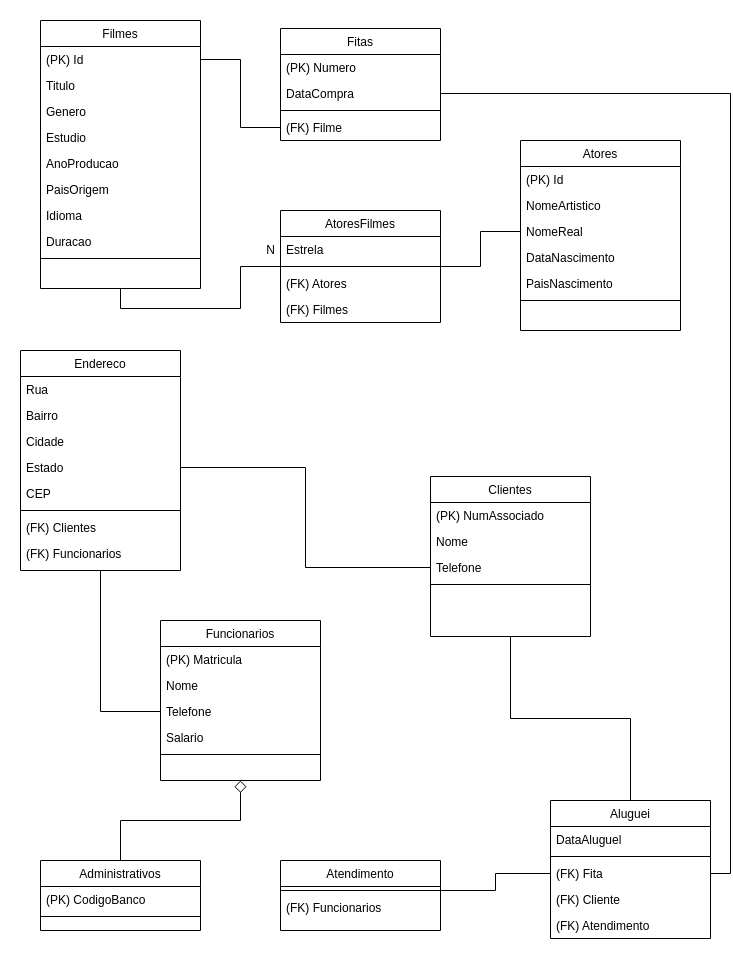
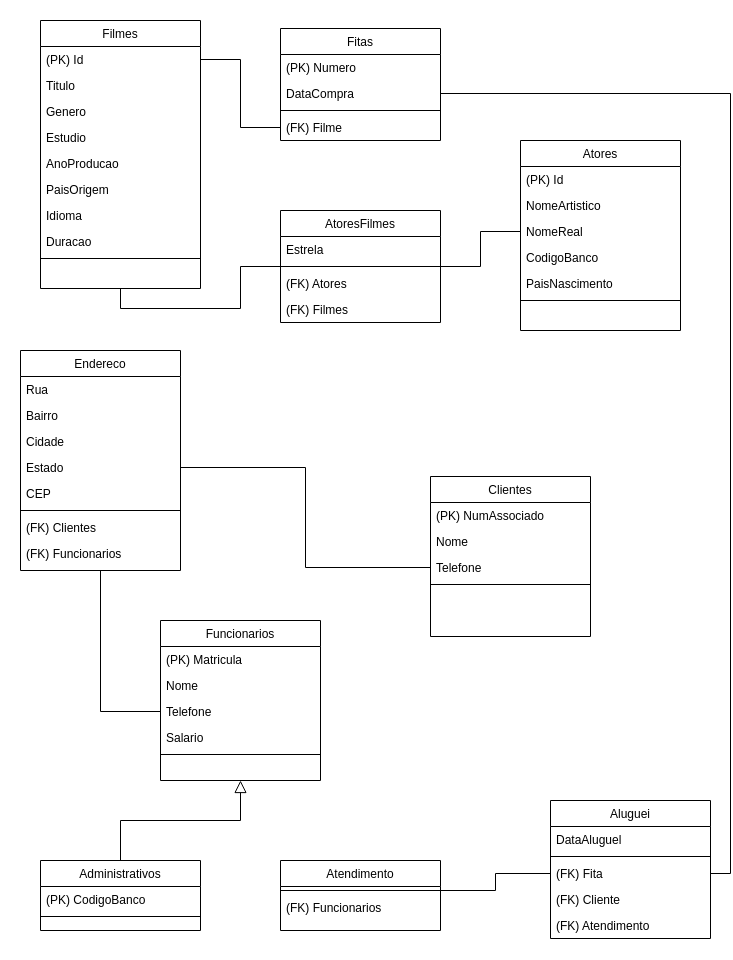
node "N": removed
node "DataNascimento": label "DataNascimento" -> "CodigoBanco"
edge "Clientes" -- "Aluguei": removed
edge "Administrativos" -> "Funcionarios": arrowhead diamond -> block
